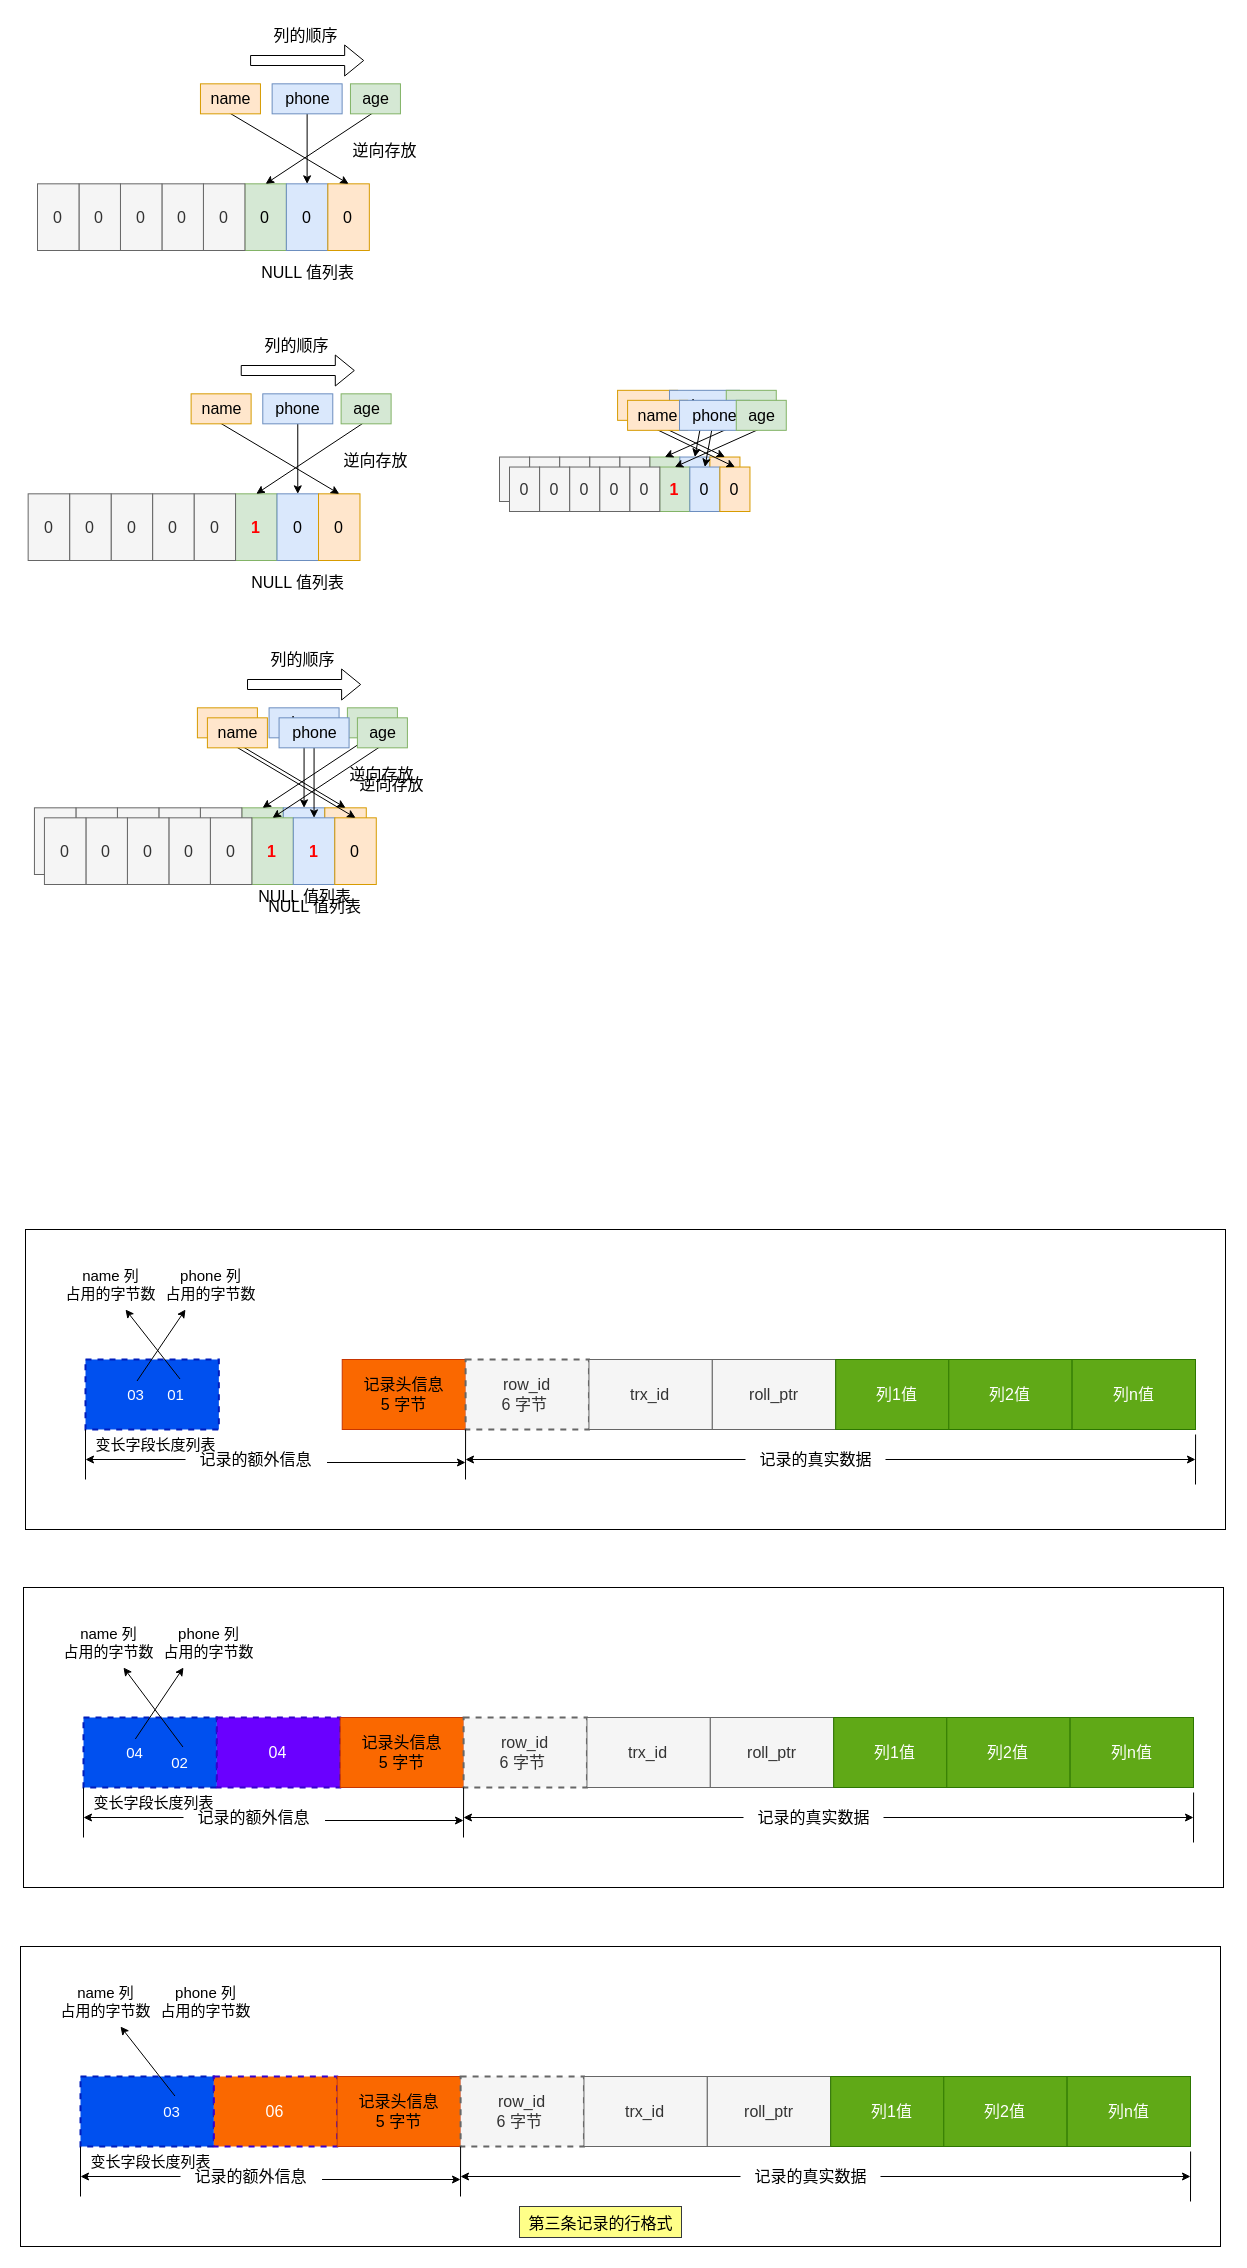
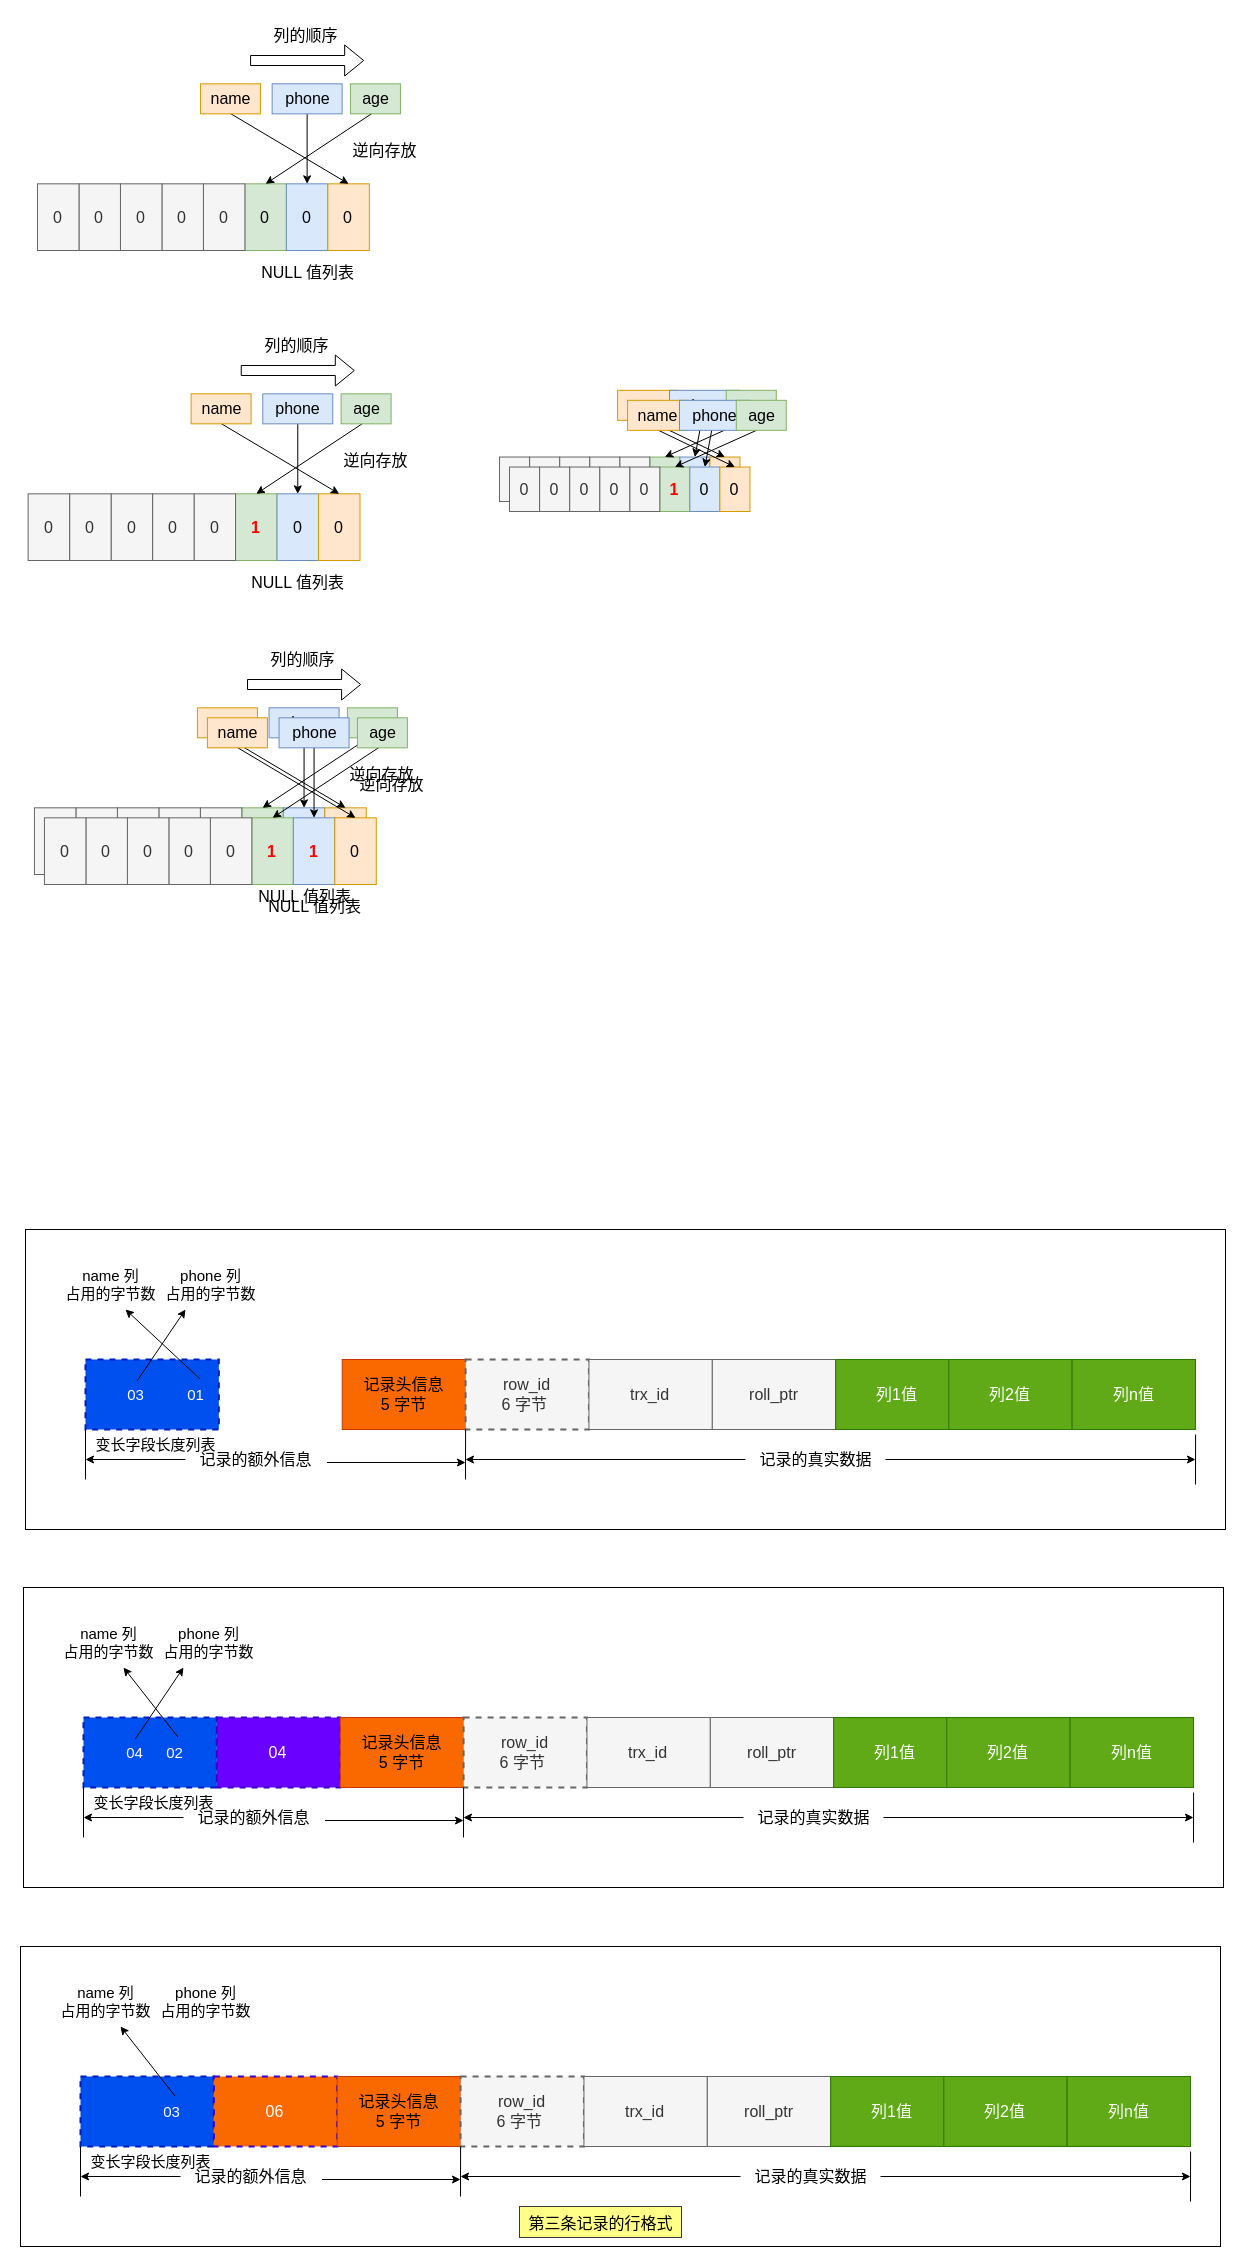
node "01": moved (176, 1395) -> (196, 1395)
node "02": moved (179, 1763) -> (174, 1753)
